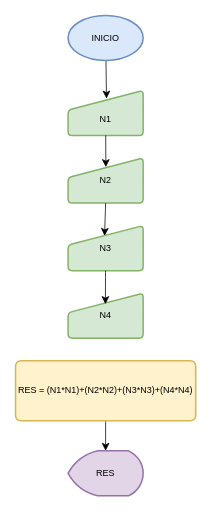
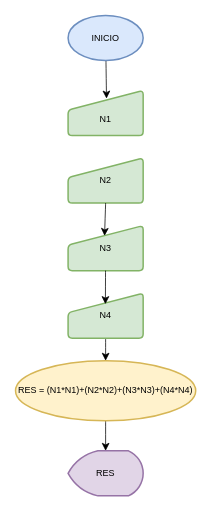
edge "N1" -> "N2": removed
edge "N4" -> "RES = (N1*N1)+(N2*N2)+(N3*N3)+(N4*N4)": added
node "RES = (N1*N1)+(N2*N2)+(N3*N3)+(N4*N4)": shape rounded rectangle -> ellipse
